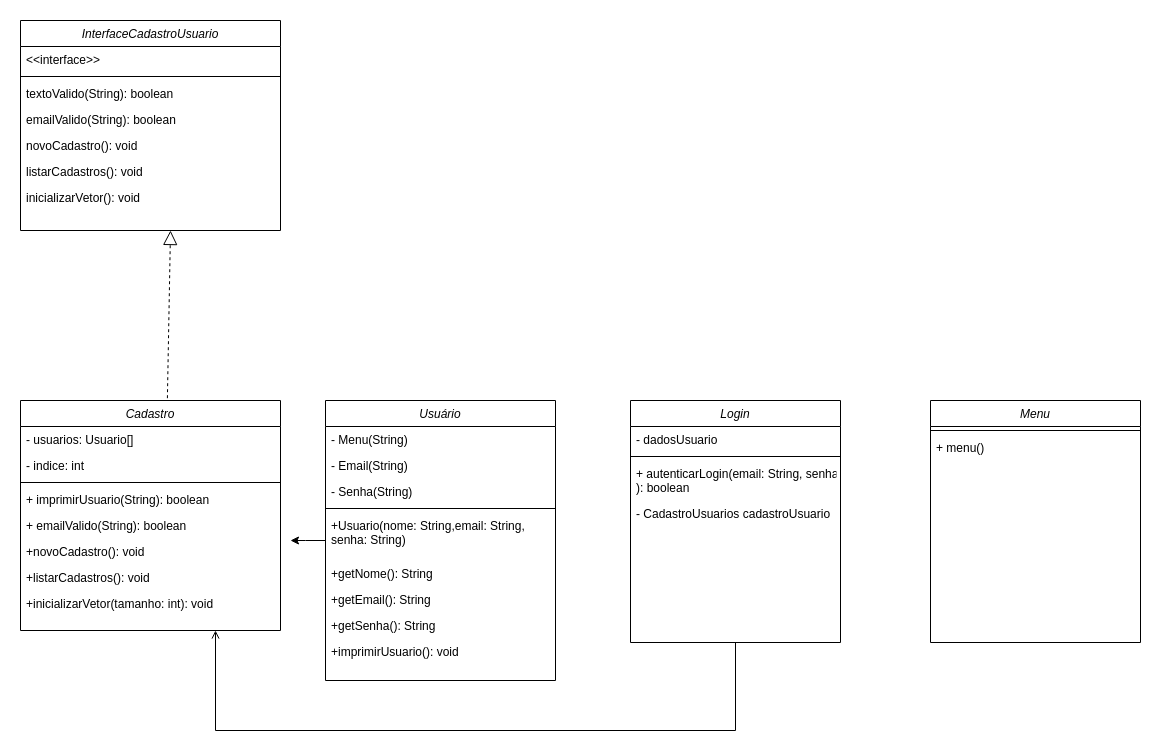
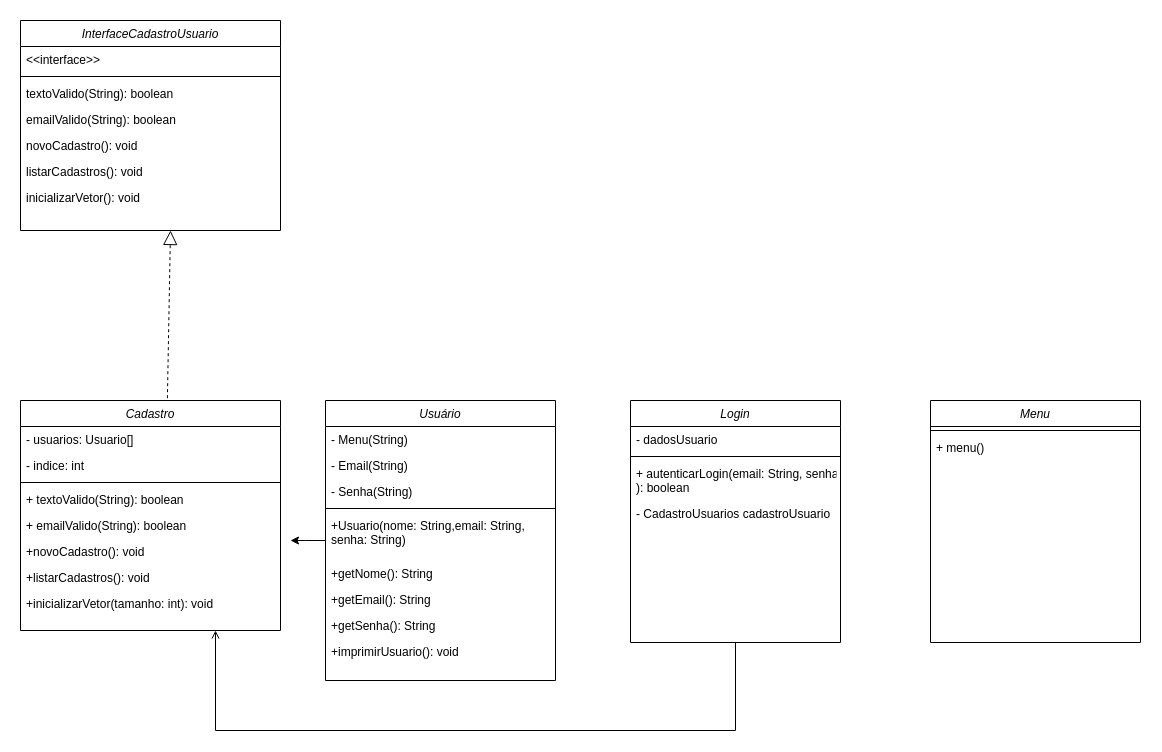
node "+ imprimirUsuario(String): boolean": label "+ imprimirUsuario(String): boolean" -> "+ textoValido(String): boolean"
